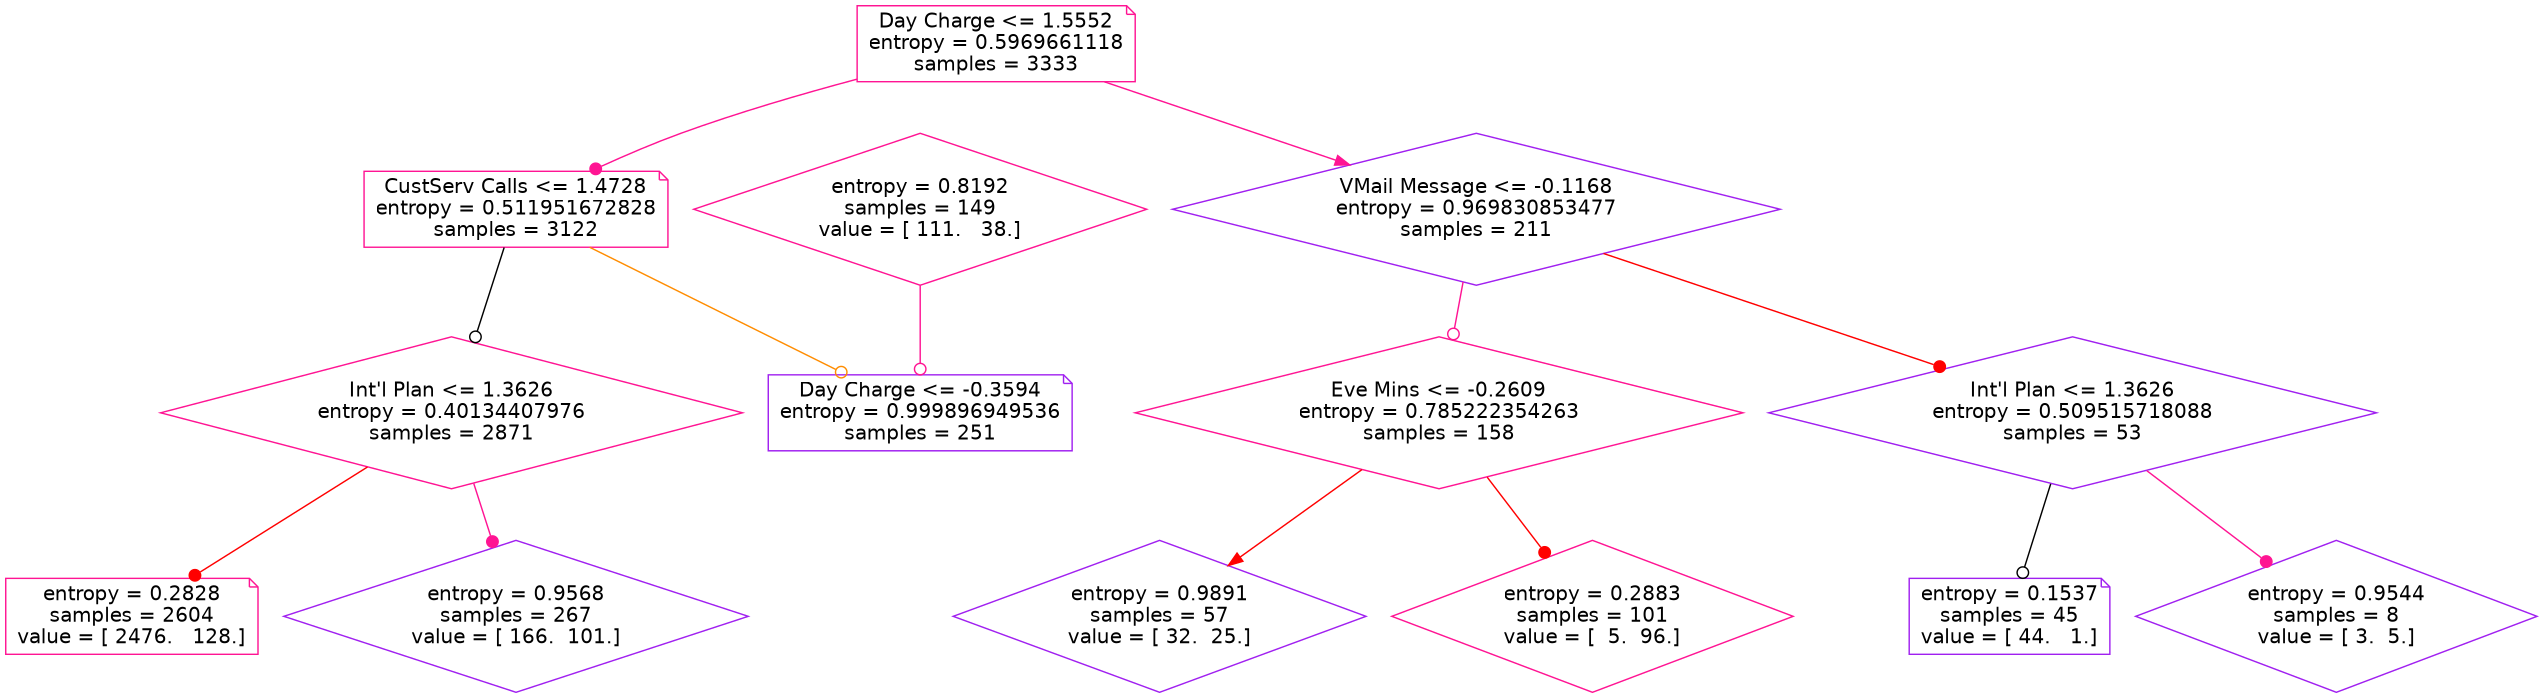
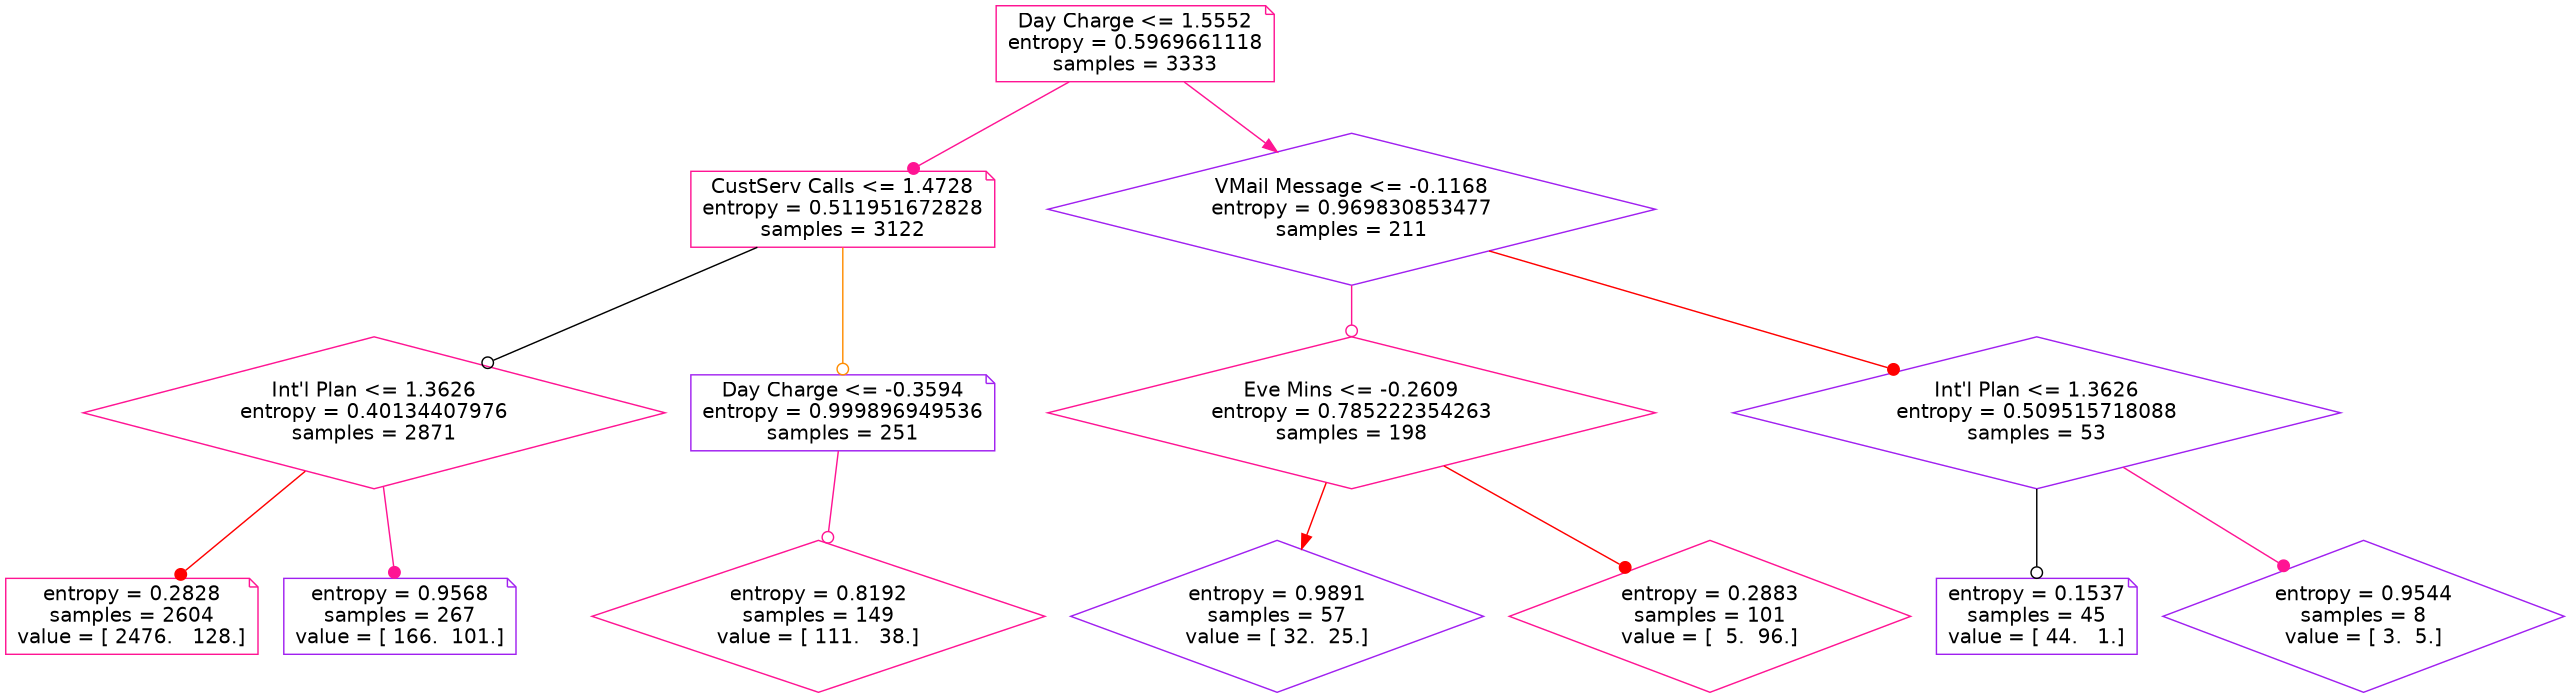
edge "entropy = 0.8192 samples = 149 value = [ 111.   38.]" -> "Day Charge <= -0.3594 entropy = 0.999896949536 samples = 251": reversed
node "Eve Mins <= -0.2609 entropy = 0.785222354263 samples = 158": label "Eve Mins <= -0.2609 entropy = 0.785222354263 samples = 158" -> "Eve Mins <= -0.2609 entropy = 0.785222354263 samples = 198"
node "entropy = 0.9568 samples = 267 value = [ 166.  101.]": shape diamond -> note
